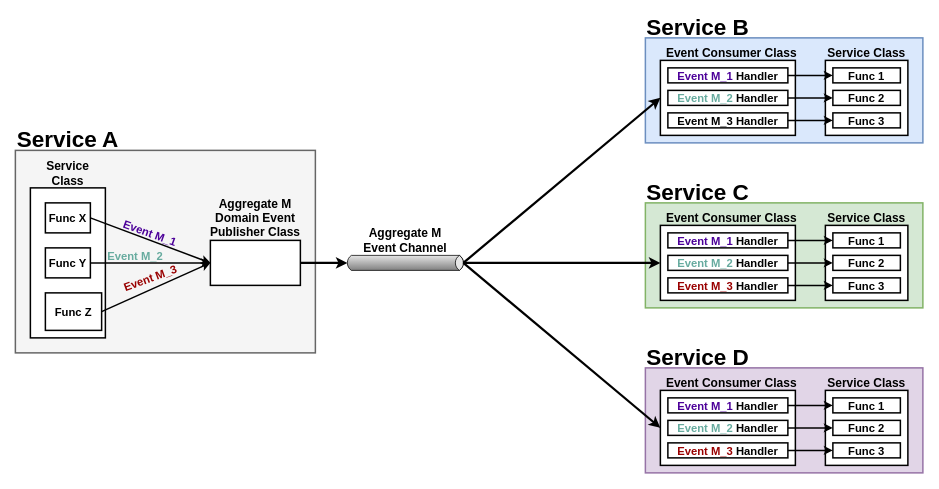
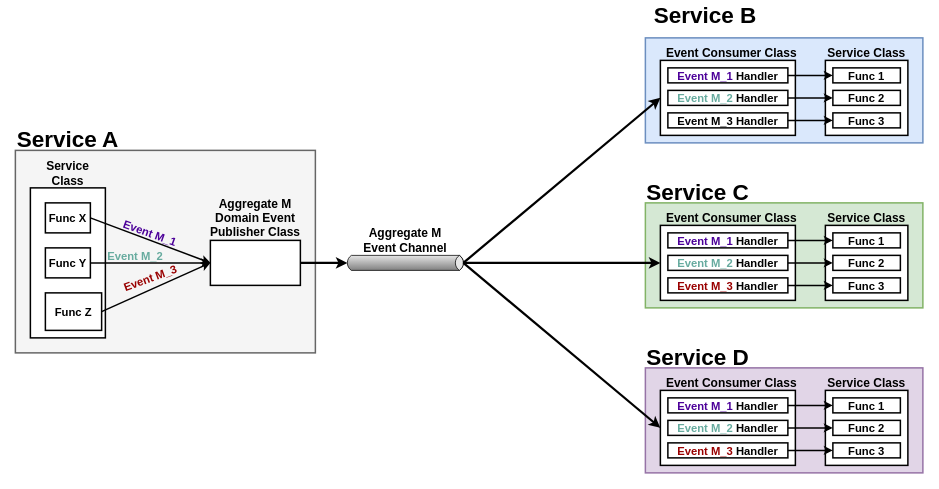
node "Service B": moved (698, 27) -> (705, 15)
